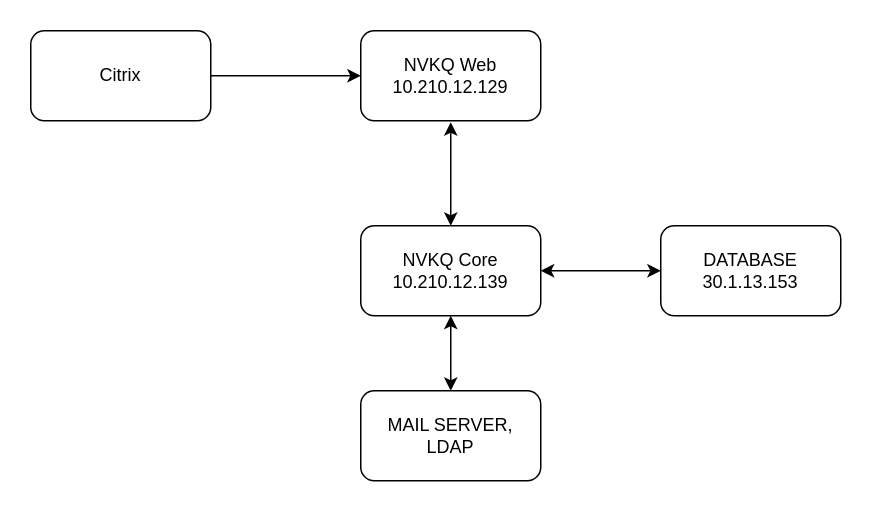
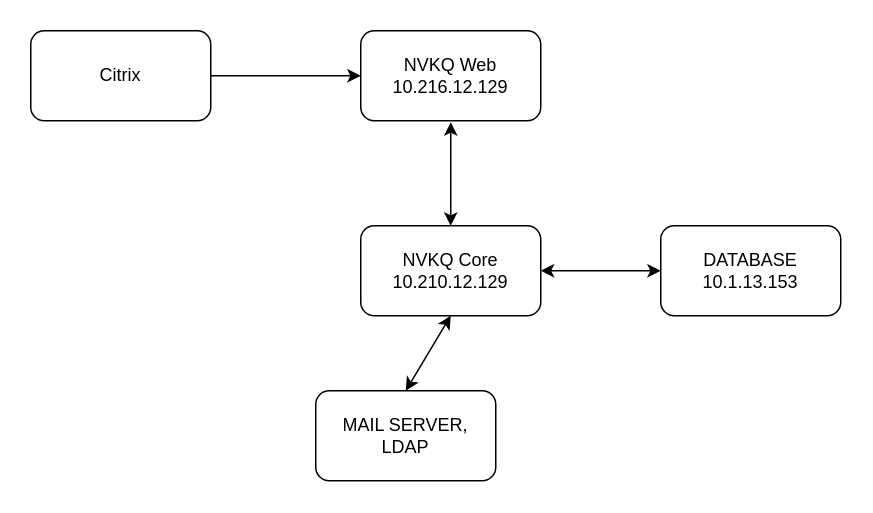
node "NVKQ Web 10.210.12.129": label "NVKQ Web 10.210.12.129" -> "NVKQ Web 10.216.12.129"
node "NVKQ Core 10.210.12.139": label "NVKQ Core 10.210.12.139" -> "NVKQ Core 10.210.12.129"
node "DATABASE 30.1.13.153": label "DATABASE 30.1.13.153" -> "DATABASE 10.1.13.153"
node "MAIL SERVER, LDAP": moved (451, 436) -> (406, 436)
